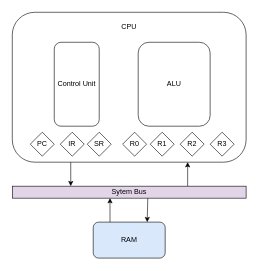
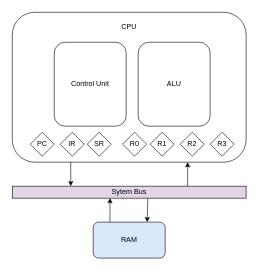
node "Control Unit": size 45x84 -> 72x84
